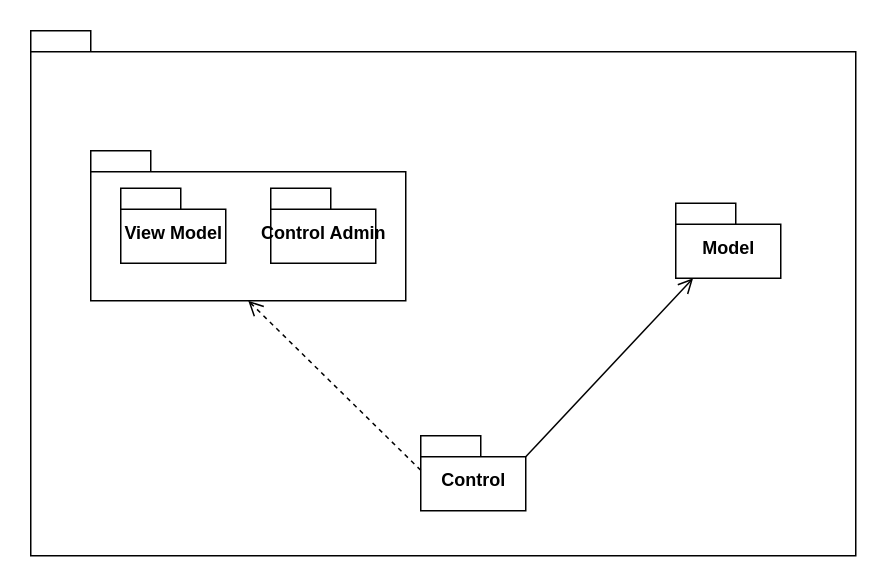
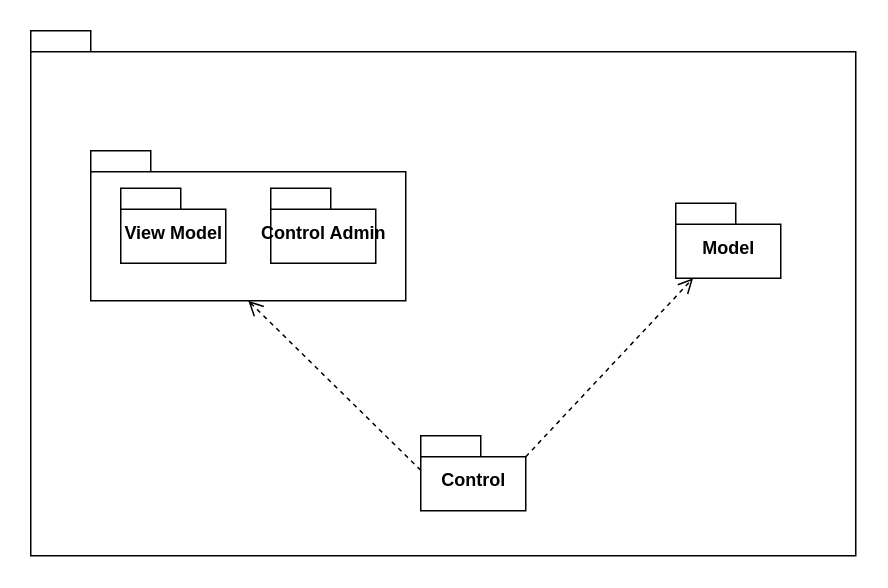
edge "Control" -> "Model": style solid -> dashed
